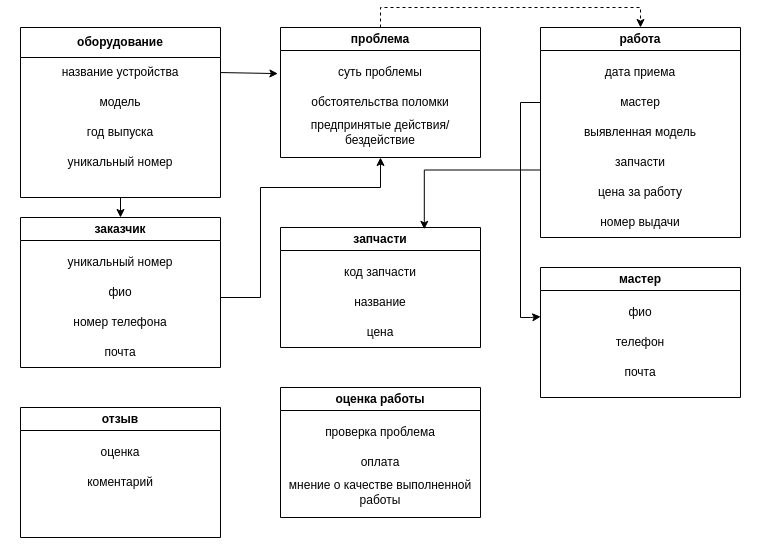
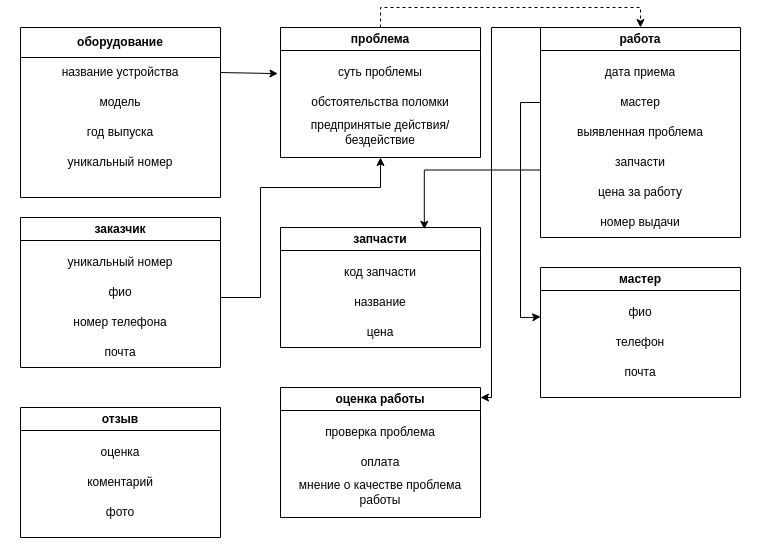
node "выявленная модель": label "выявленная модель" -> "выявленная проблема"
edge "работа" -> "оценка работы": added
edge "оборудование" -> "заказчик": removed
node "мнение о качестве выполненной работы": label "мнение о качестве выполненной работы" -> "мнение о качестве проблема работы"
node "фото": added
